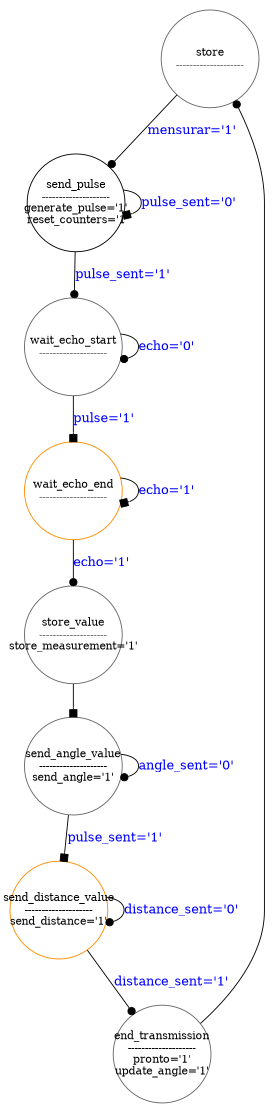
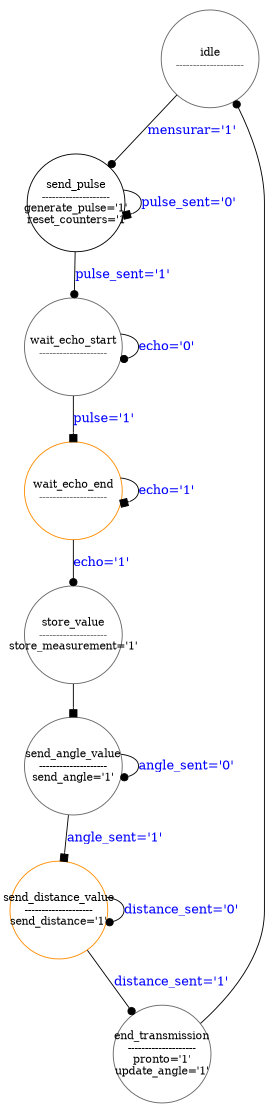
node "store --------------------": label "store --------------------" -> "idle --------------------"
edge "send_angle_value -------------------- send_angle='1'" -> "send_distance_value -------------------- send_distance='1'": label "pulse_sent='1'" -> "angle_sent='1'"
